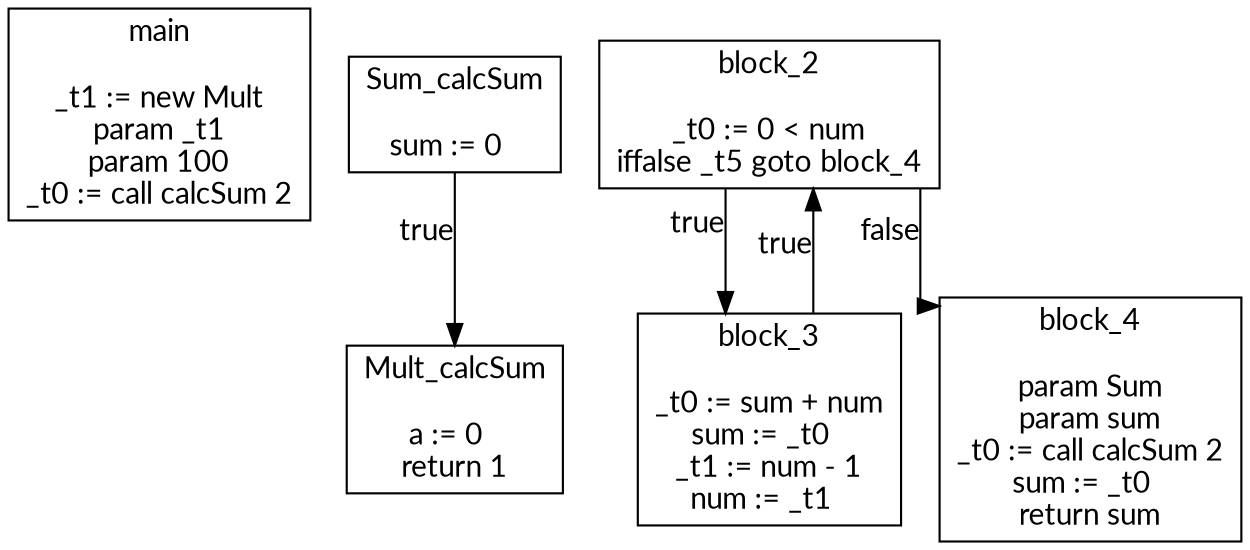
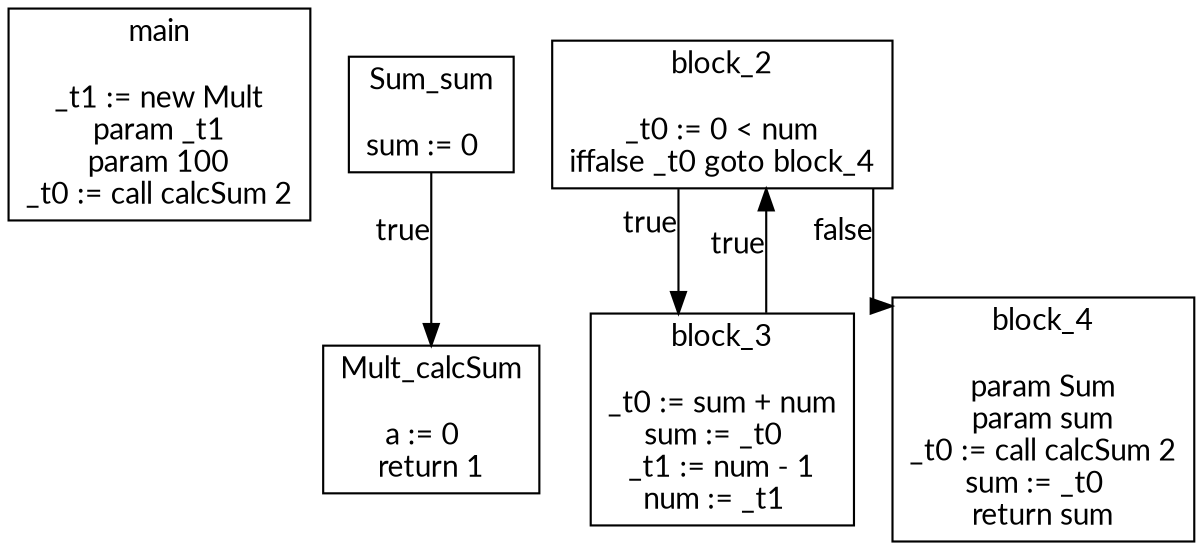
node "Sum_calcSum sum := 0": label "Sum_calcSum sum := 0" -> "Sum_sum sum := 0"
node "block_2 _t0 := 0 < num iffalse _t5 goto block_4": label "block_2 _t0 := 0 < num iffalse _t5 goto block_4" -> "block_2 _t0 := 0 < num iffalse _t0 goto block_4"
